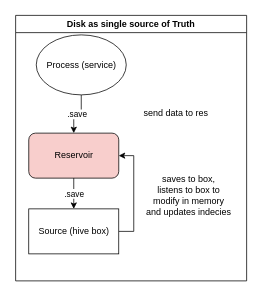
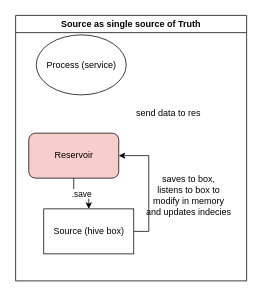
node "Disk as single source of Truth": label "Disk as single source of Truth" -> "Source as single source of Truth"
node "send data to res": moved (176, 113) -> (168, 113)
edge "Process (service)" -> "Reservoir": removed, label ".save"
node "Source (hive box)": moved (74, 231) -> (89, 231)
